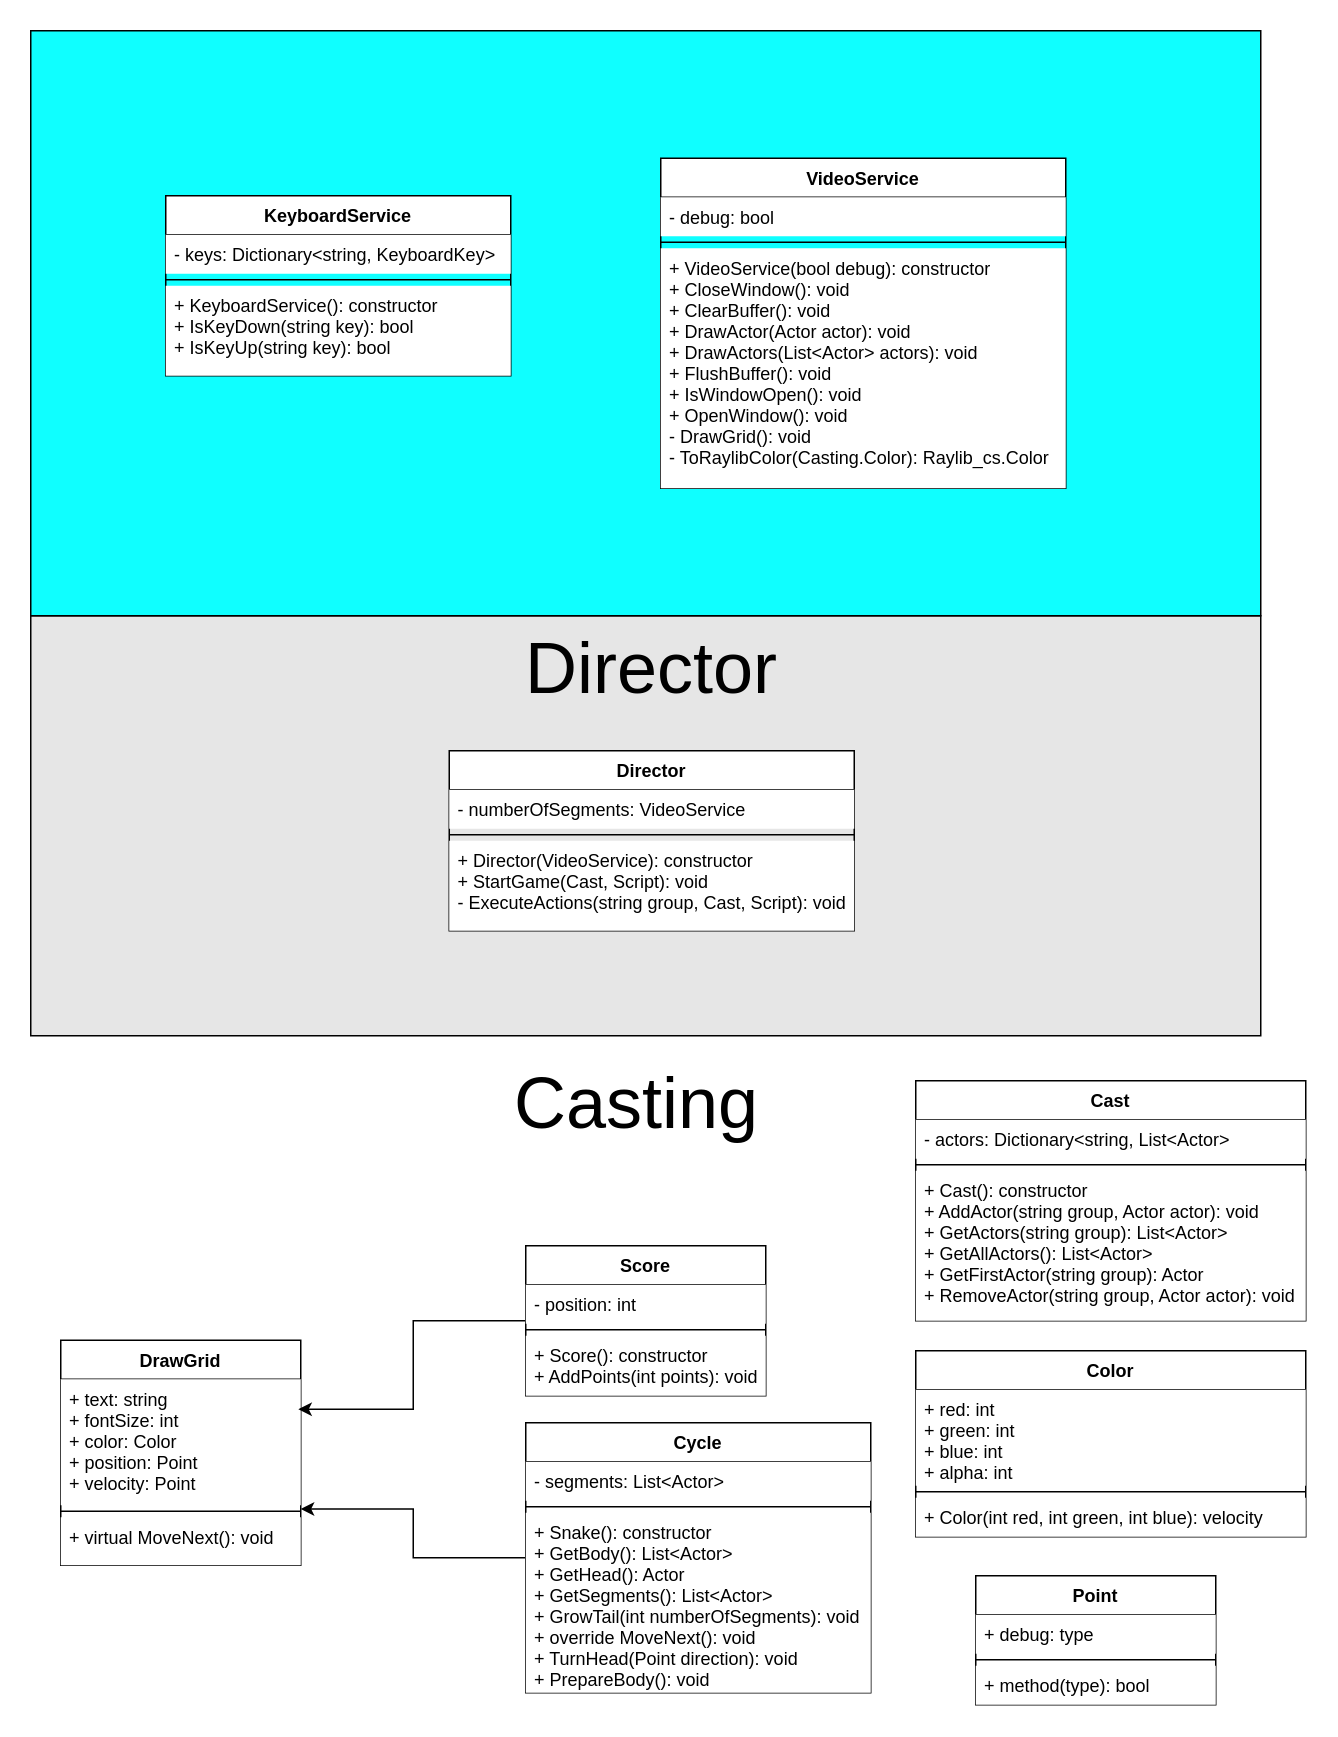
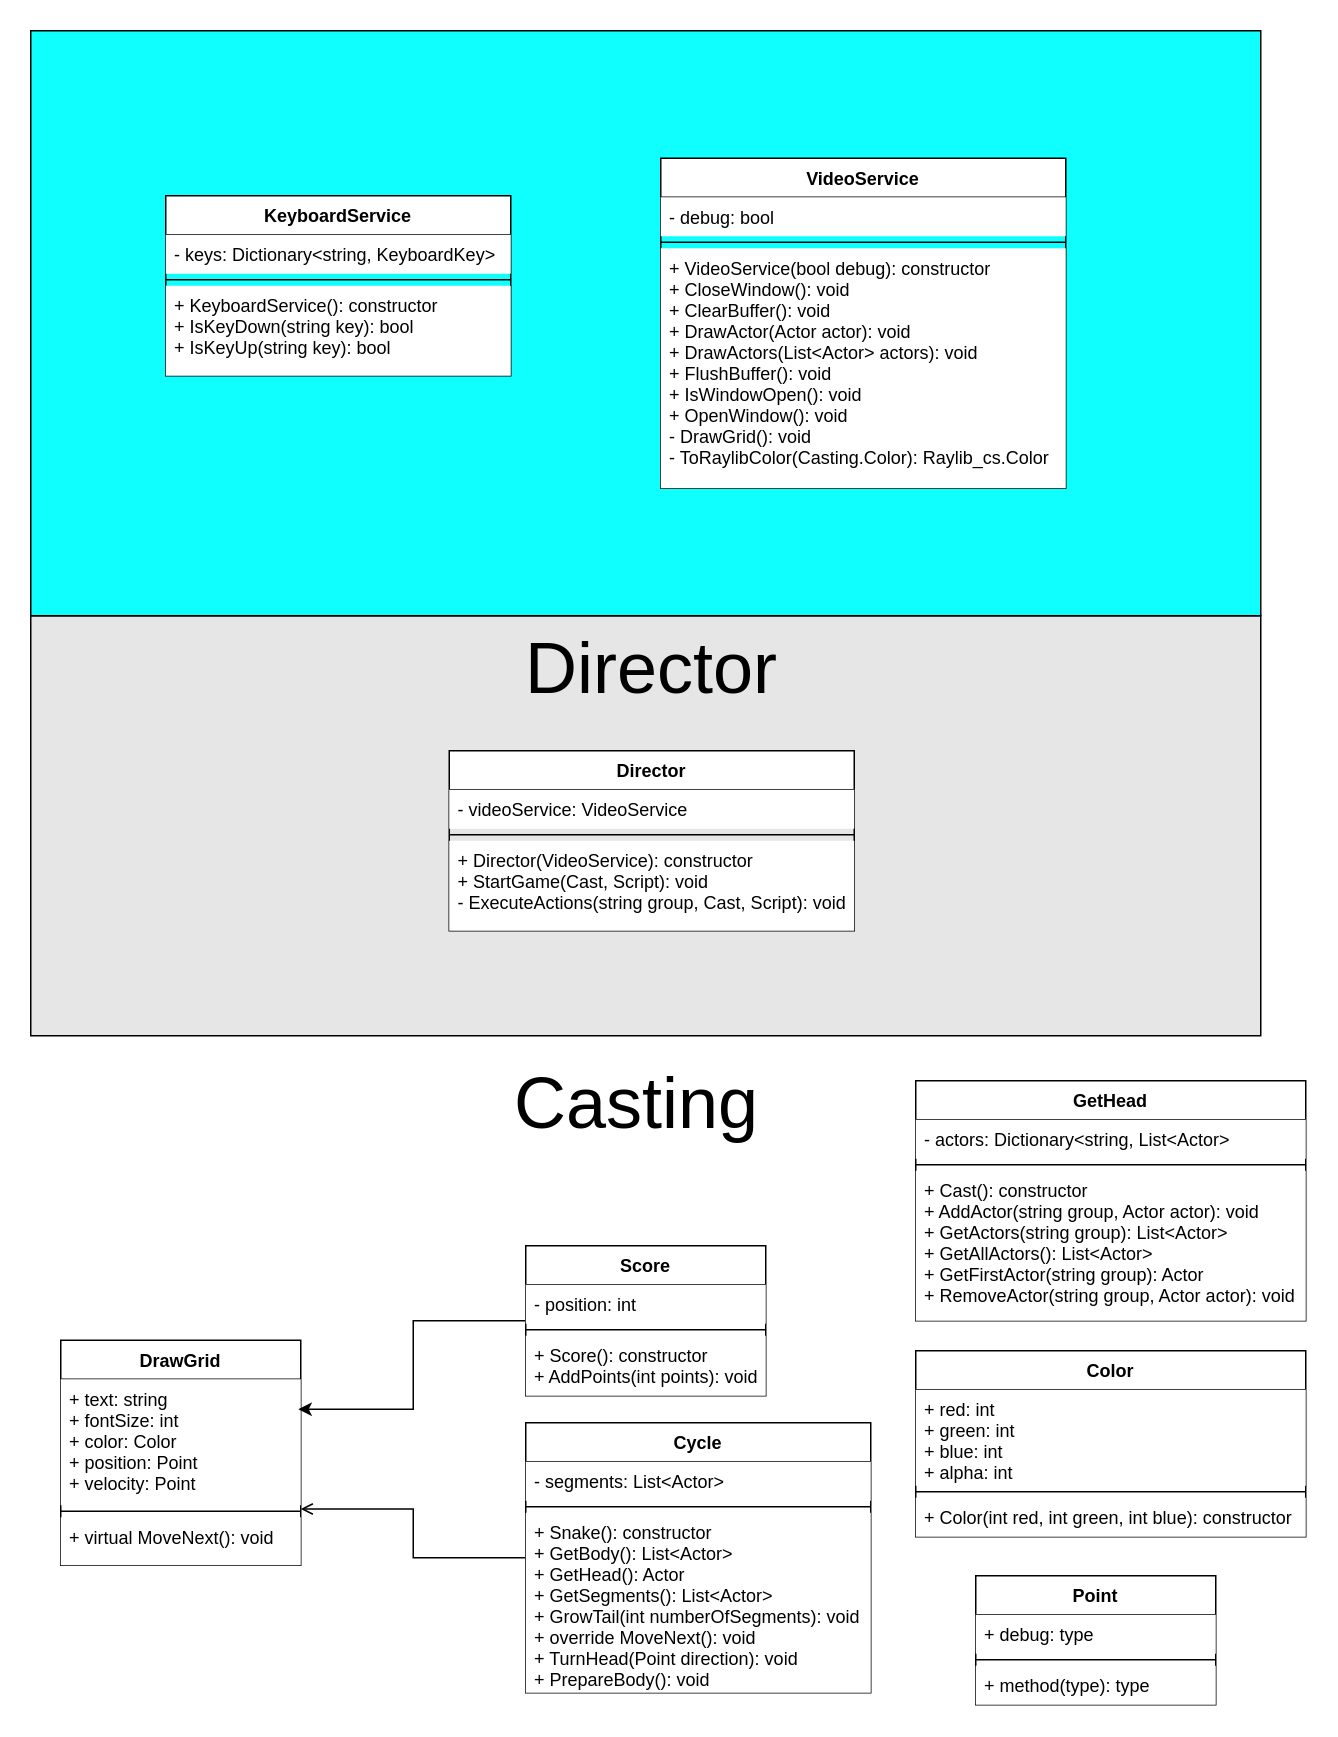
node "- numberOfSegments: VideoService": label "- numberOfSegments: VideoService" -> "- videoService: VideoService"
node "Cast": label "Cast" -> "GetHead"
edge "Cycle" -> "DrawGrid": arrowhead classic -> open
node "+ Color(int red, int green, int blue): velocity": label "+ Color(int red, int green, int blue): velocity" -> "+ Color(int red, int green, int blue): constructor"
node "+ method(type): bool": label "+ method(type): bool" -> "+ method(type): type"
